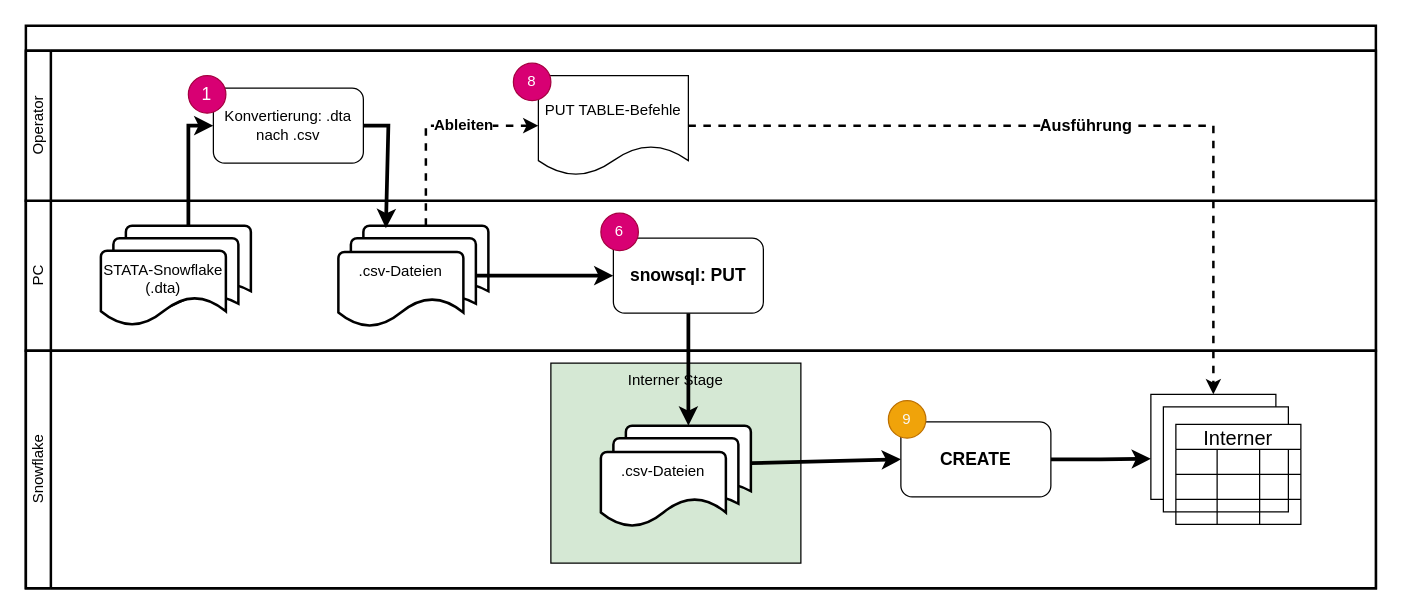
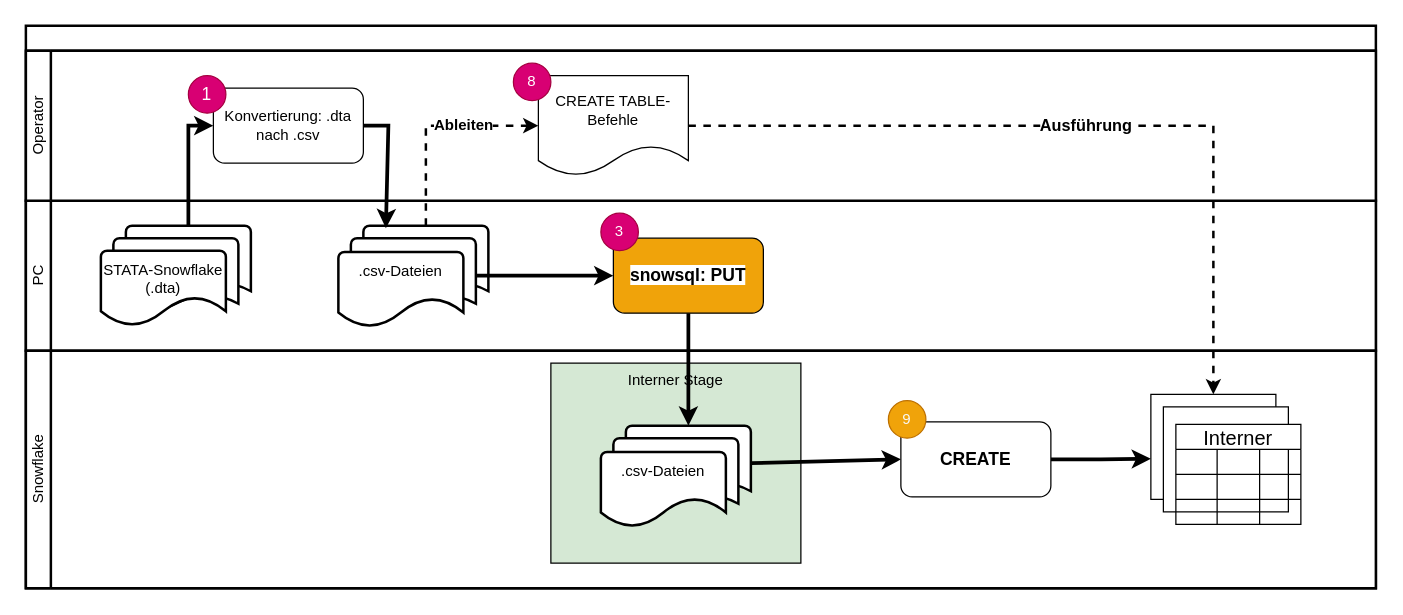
node "PUT TABLE-Befehle": label "PUT TABLE-Befehle" -> "CREATE TABLE-Befehle"
node "6": label "6" -> "3"
node "snowsql: PUT": fillcolor #ffffff -> #f0a30a
